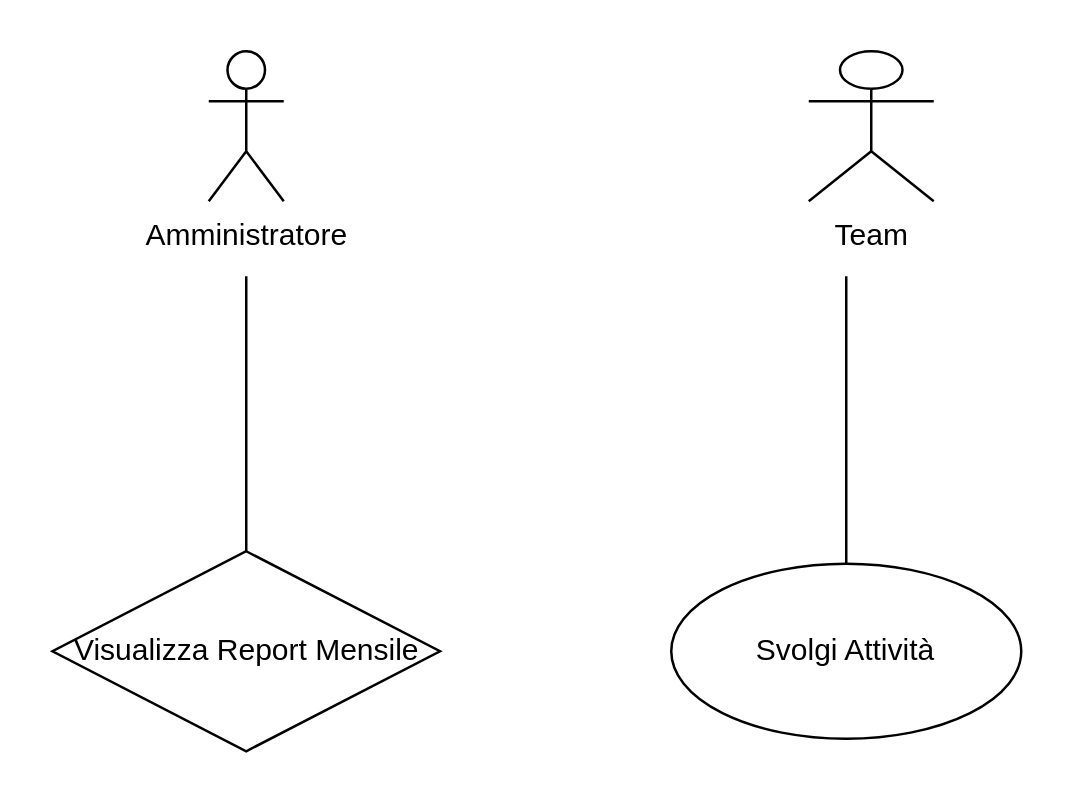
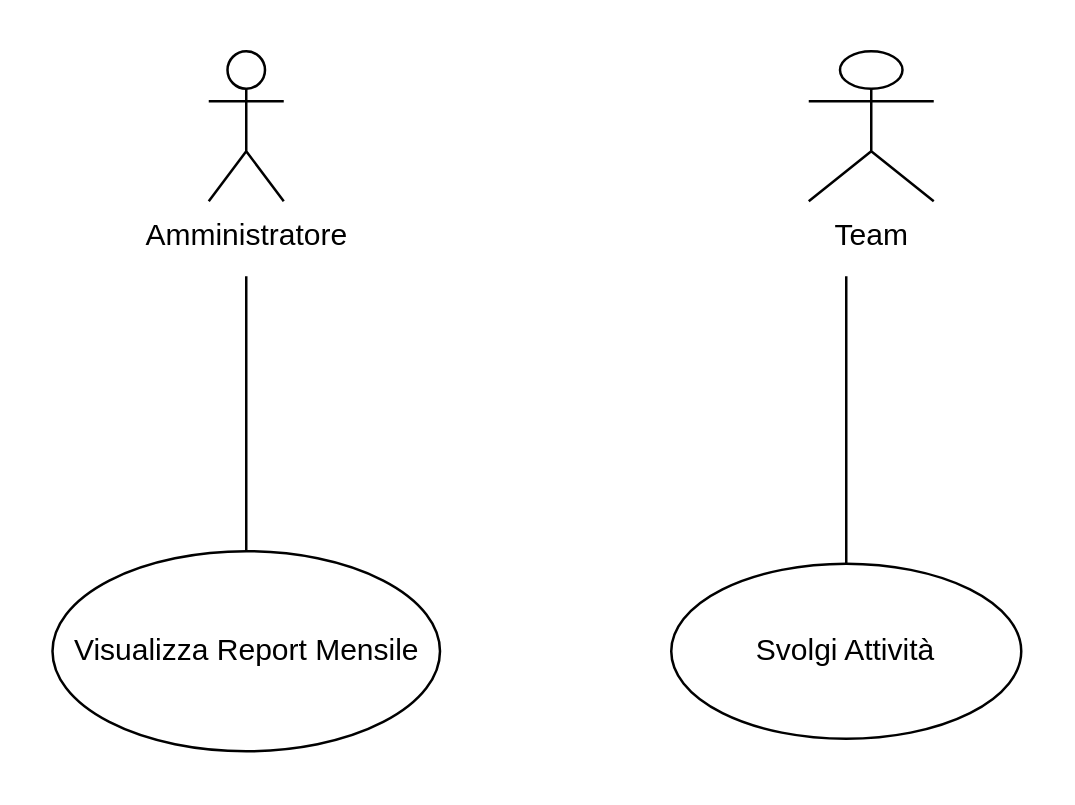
node "Visualizza Report Mensile": shape diamond -> ellipse
